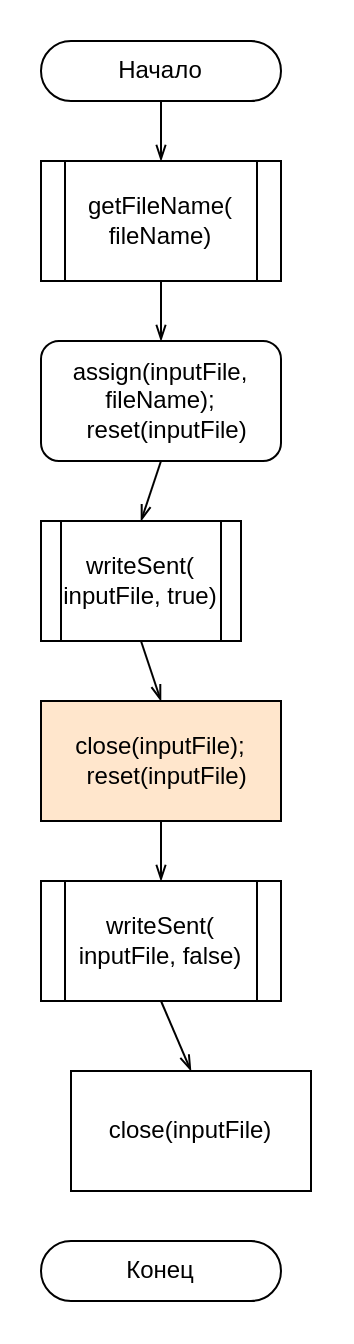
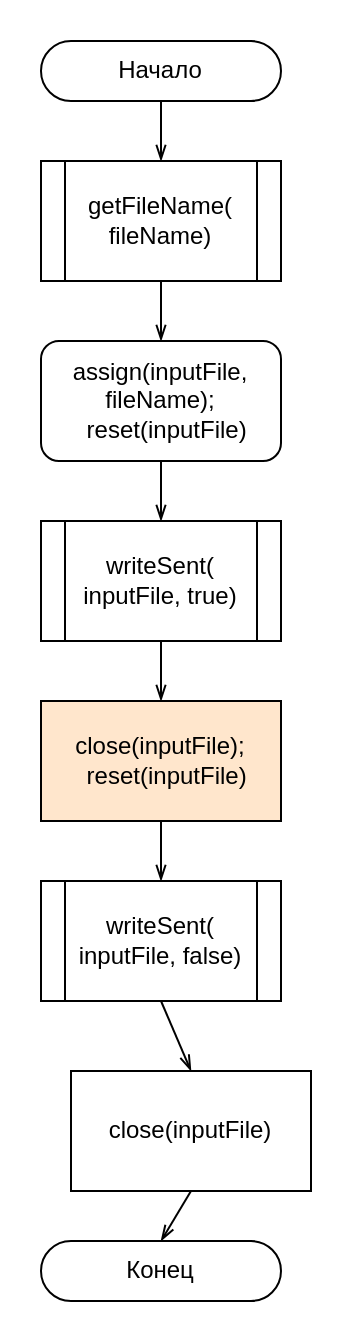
node "writeSent( inputFile, true)": size 200x120 -> 240x120
edge "close(inputFile)" -> "Конец": added
